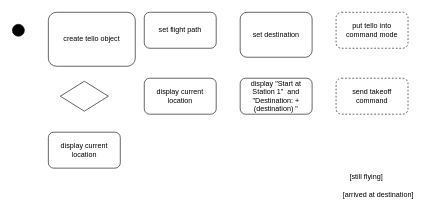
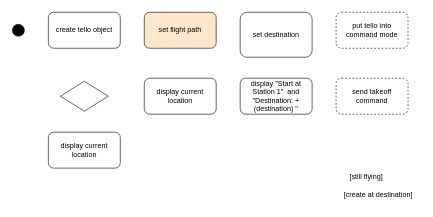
node "set flight path": fillcolor #ffffff -> #ffe6cc
node "create tello object": size 87x54 -> 72x36
node "[arrived at destination]": label "[arrived at destination]" -> "[create at destination]"
